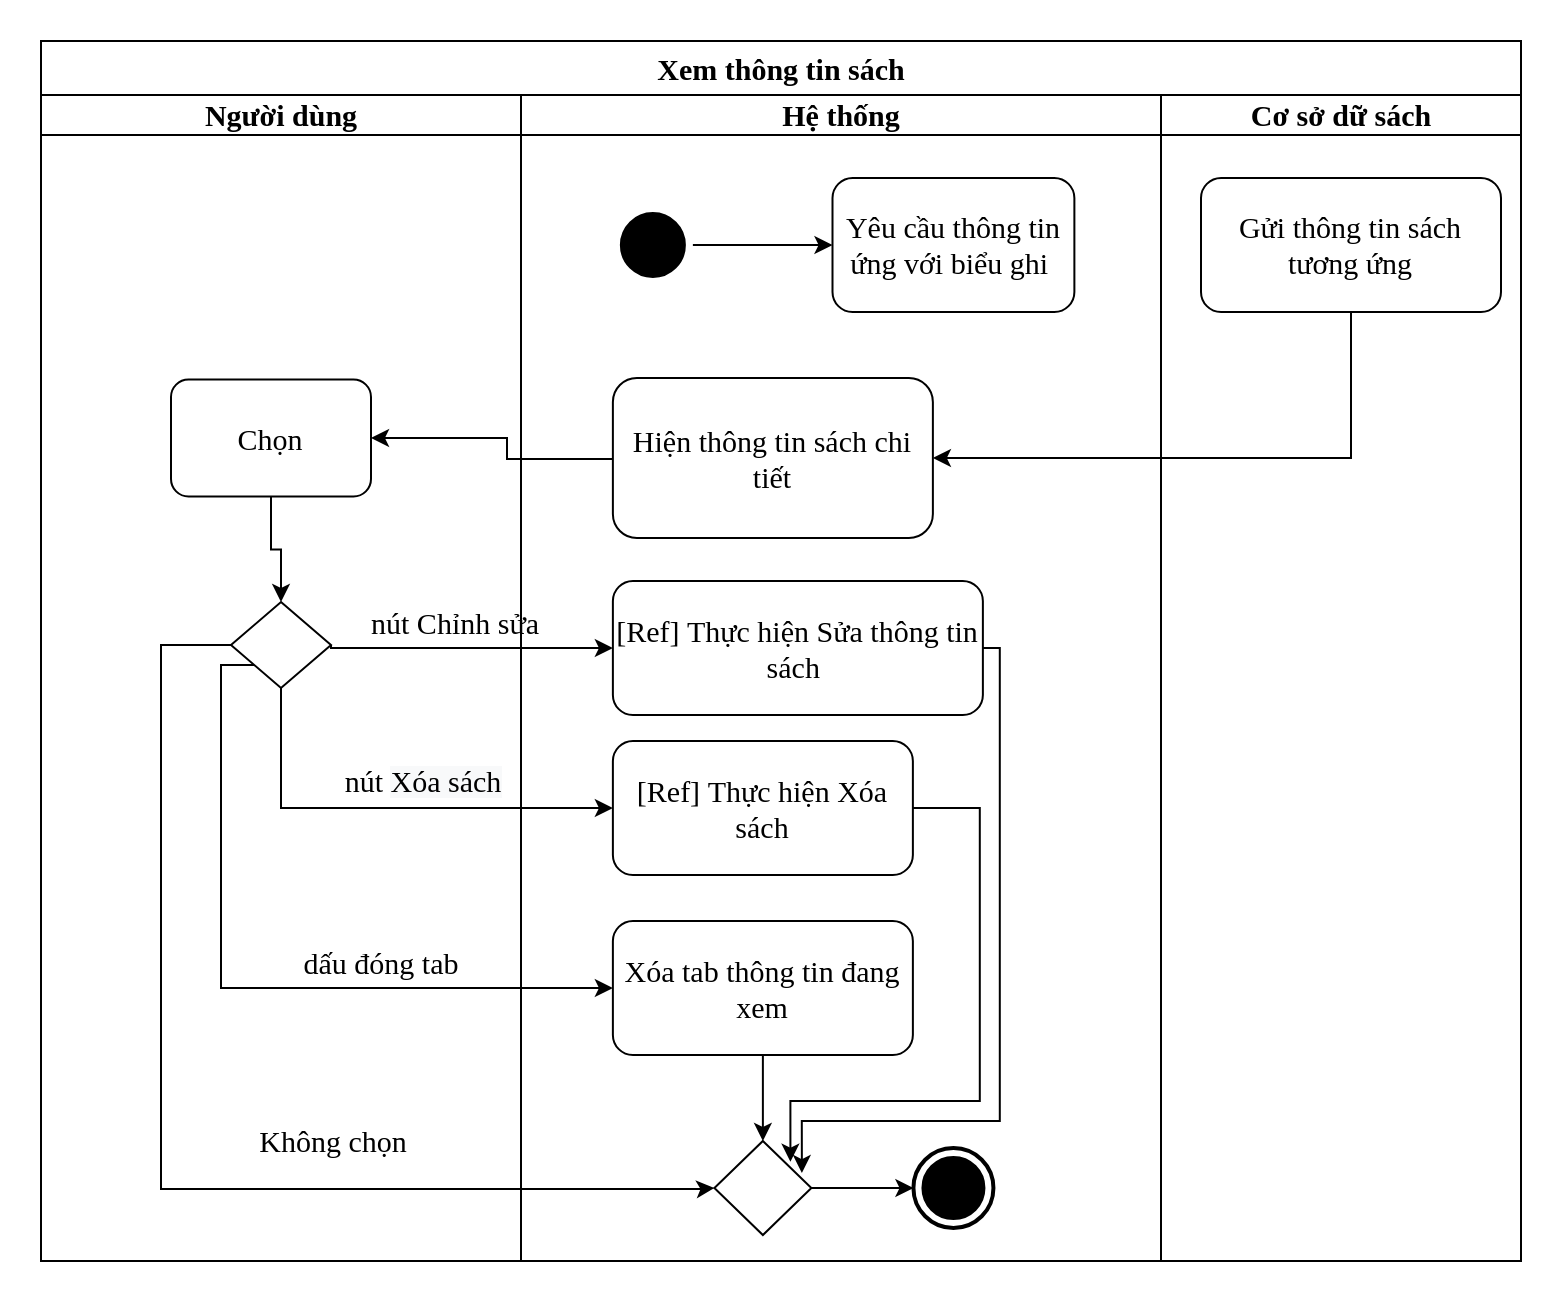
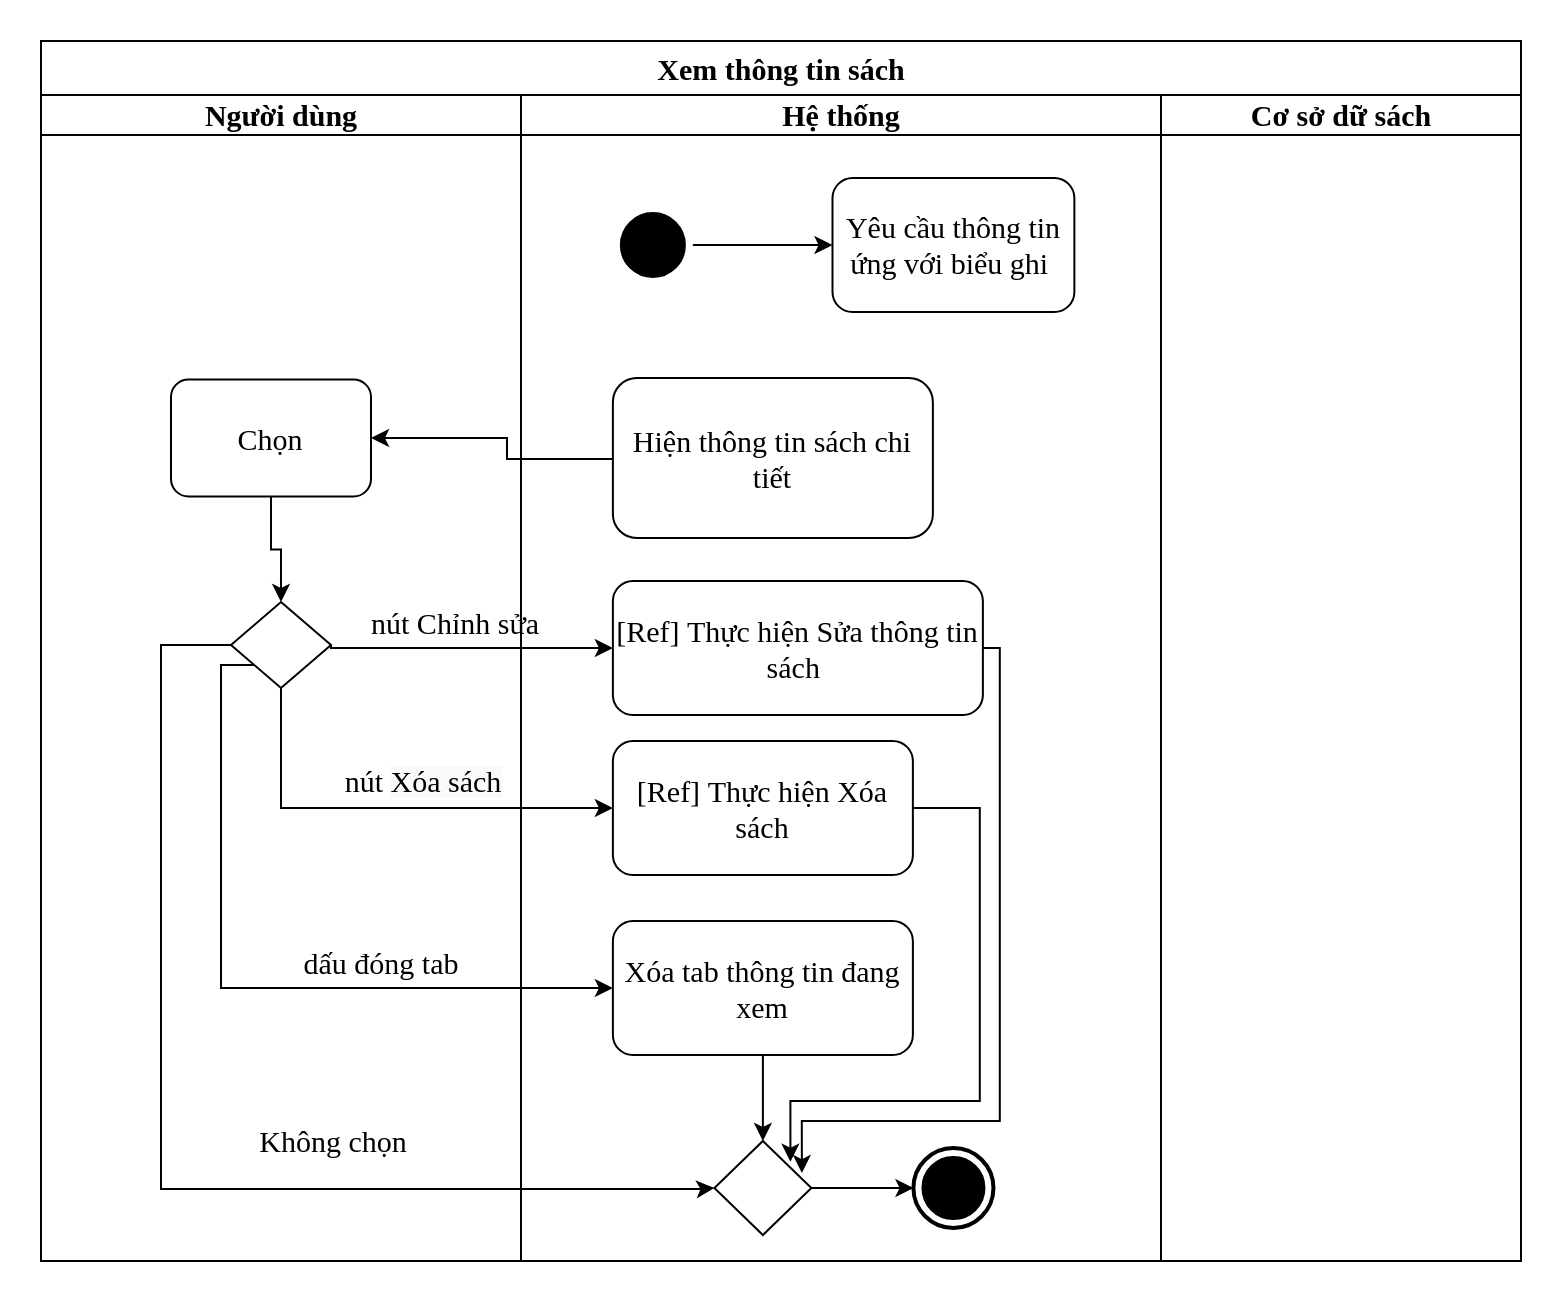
node "Gửi thông tin sách tương ứng": removed
edge "Gửi thông tin sách tương ứng" -> "Hiện thông tin sách chi tiết": removed
